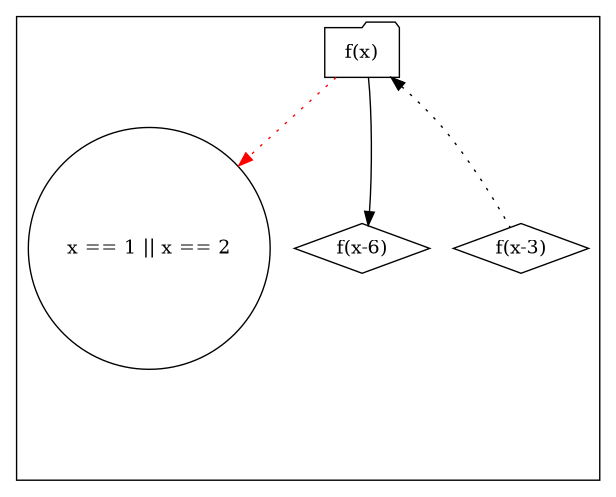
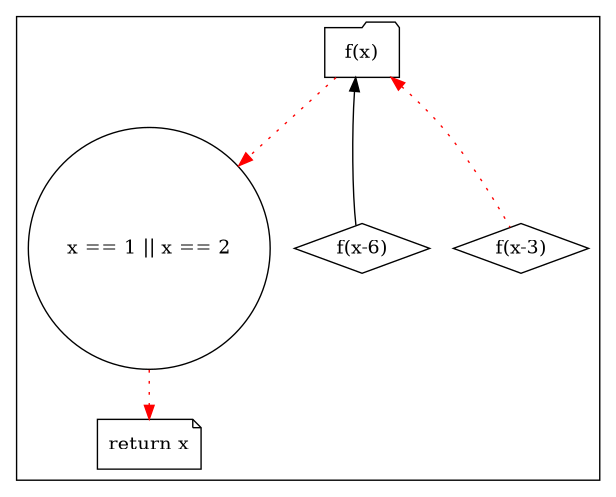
edge "f(x)" -> "f(x-6)": reversed
edge "f(x-3)" -> "f(x)": color black -> red
node "return x": added
